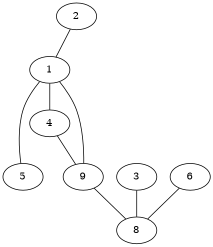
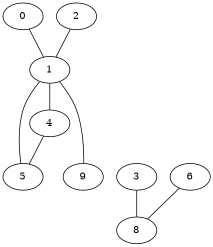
node "0": added
edge "4" -- "9": now "4" -- "5"
edge "9" -- "8": removed
